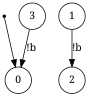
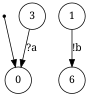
edge "3" -> "0": label "!b" -> "?a"
node "2": label "2" -> "6"
